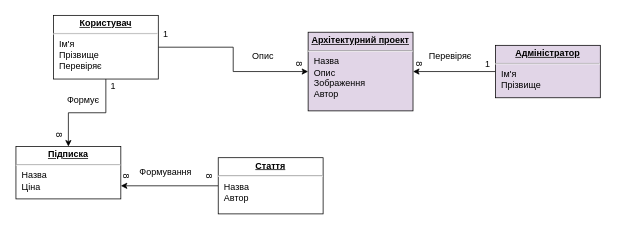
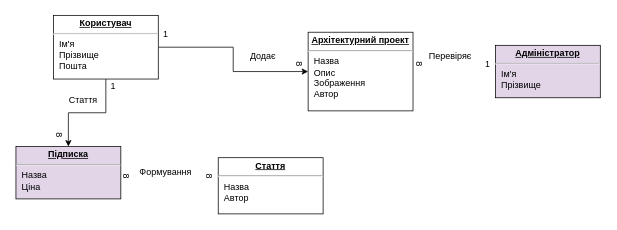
node "Користувач Ім'я Прізвище Перевіряє": label "Користувач Ім'я Прізвище Перевіряє" -> "Користувач Ім'я Прізвище Пошта"
node "Опис": label "Опис" -> "Додає"
node "Архітектурний проект Назва Опис Зображення Автор": fillcolor #e1d5e7 -> #ffffff
edge "Адміністратор Ім'я Прізвище" -> "Архітектурний проект Назва Опис Зображення Автор": removed
node "Формує": label "Формує" -> "Стаття"
node "Підписка Назва Ціна": fillcolor #ffffff -> #e1d5e7
edge "Стаття Назва Автор" -> "Підписка Назва Ціна": removed
